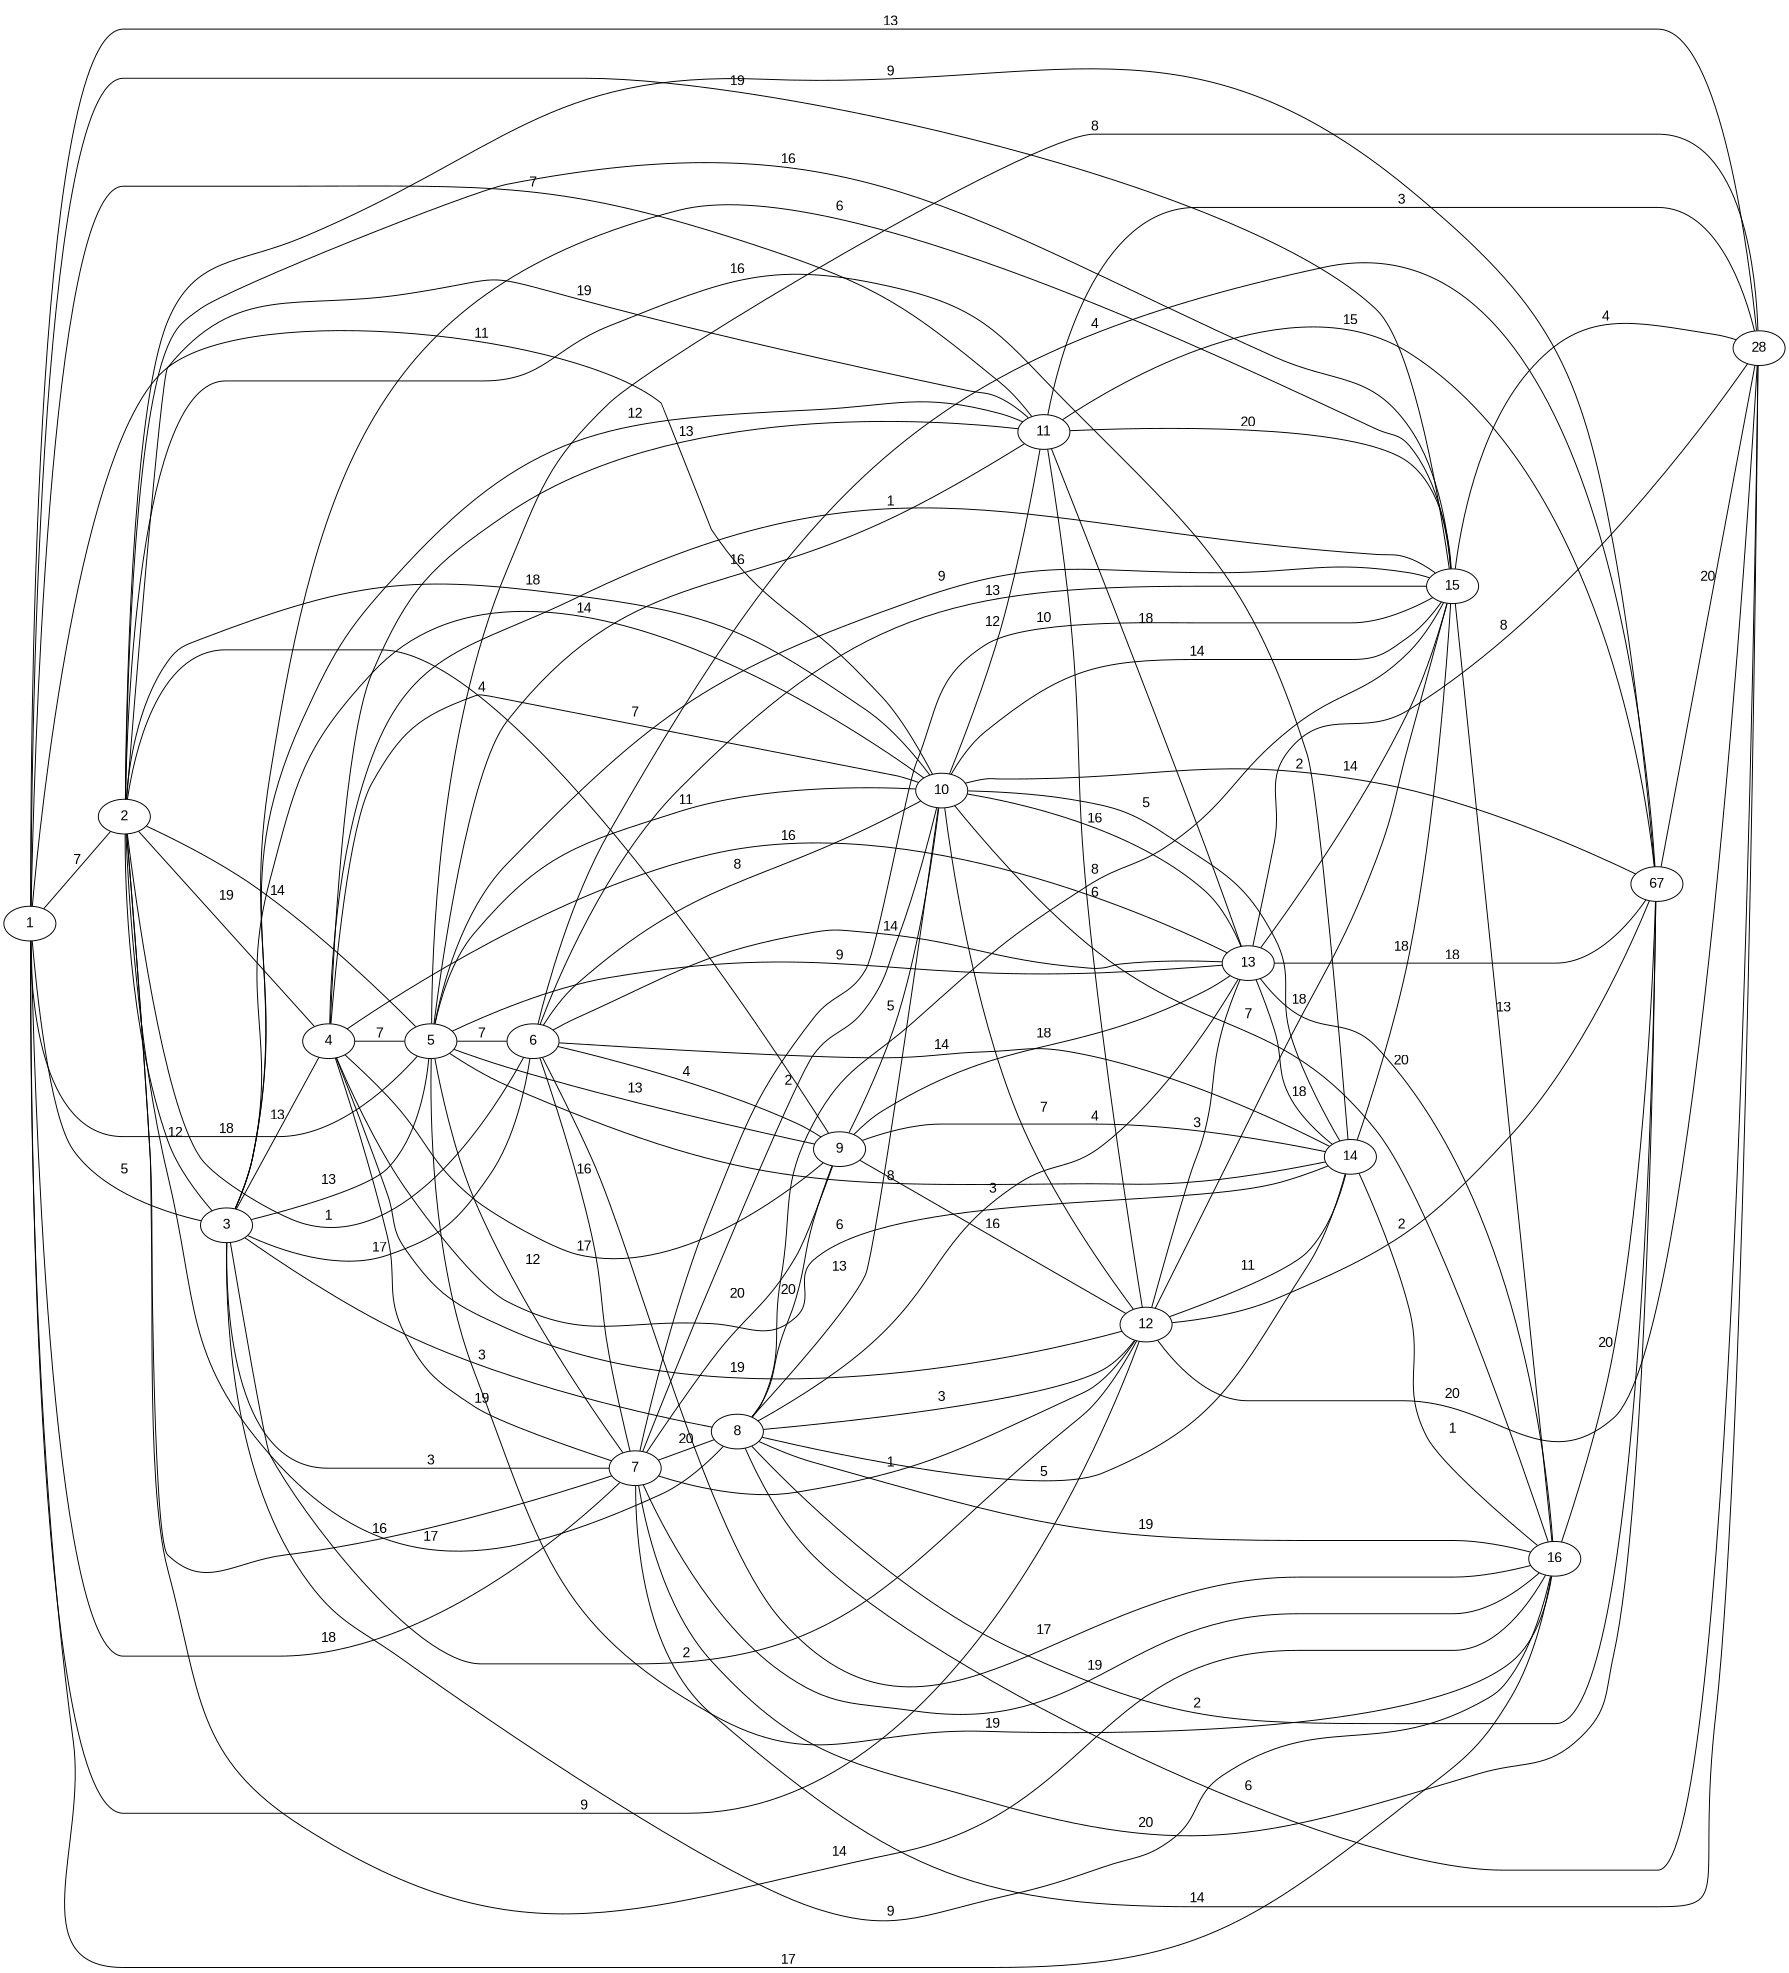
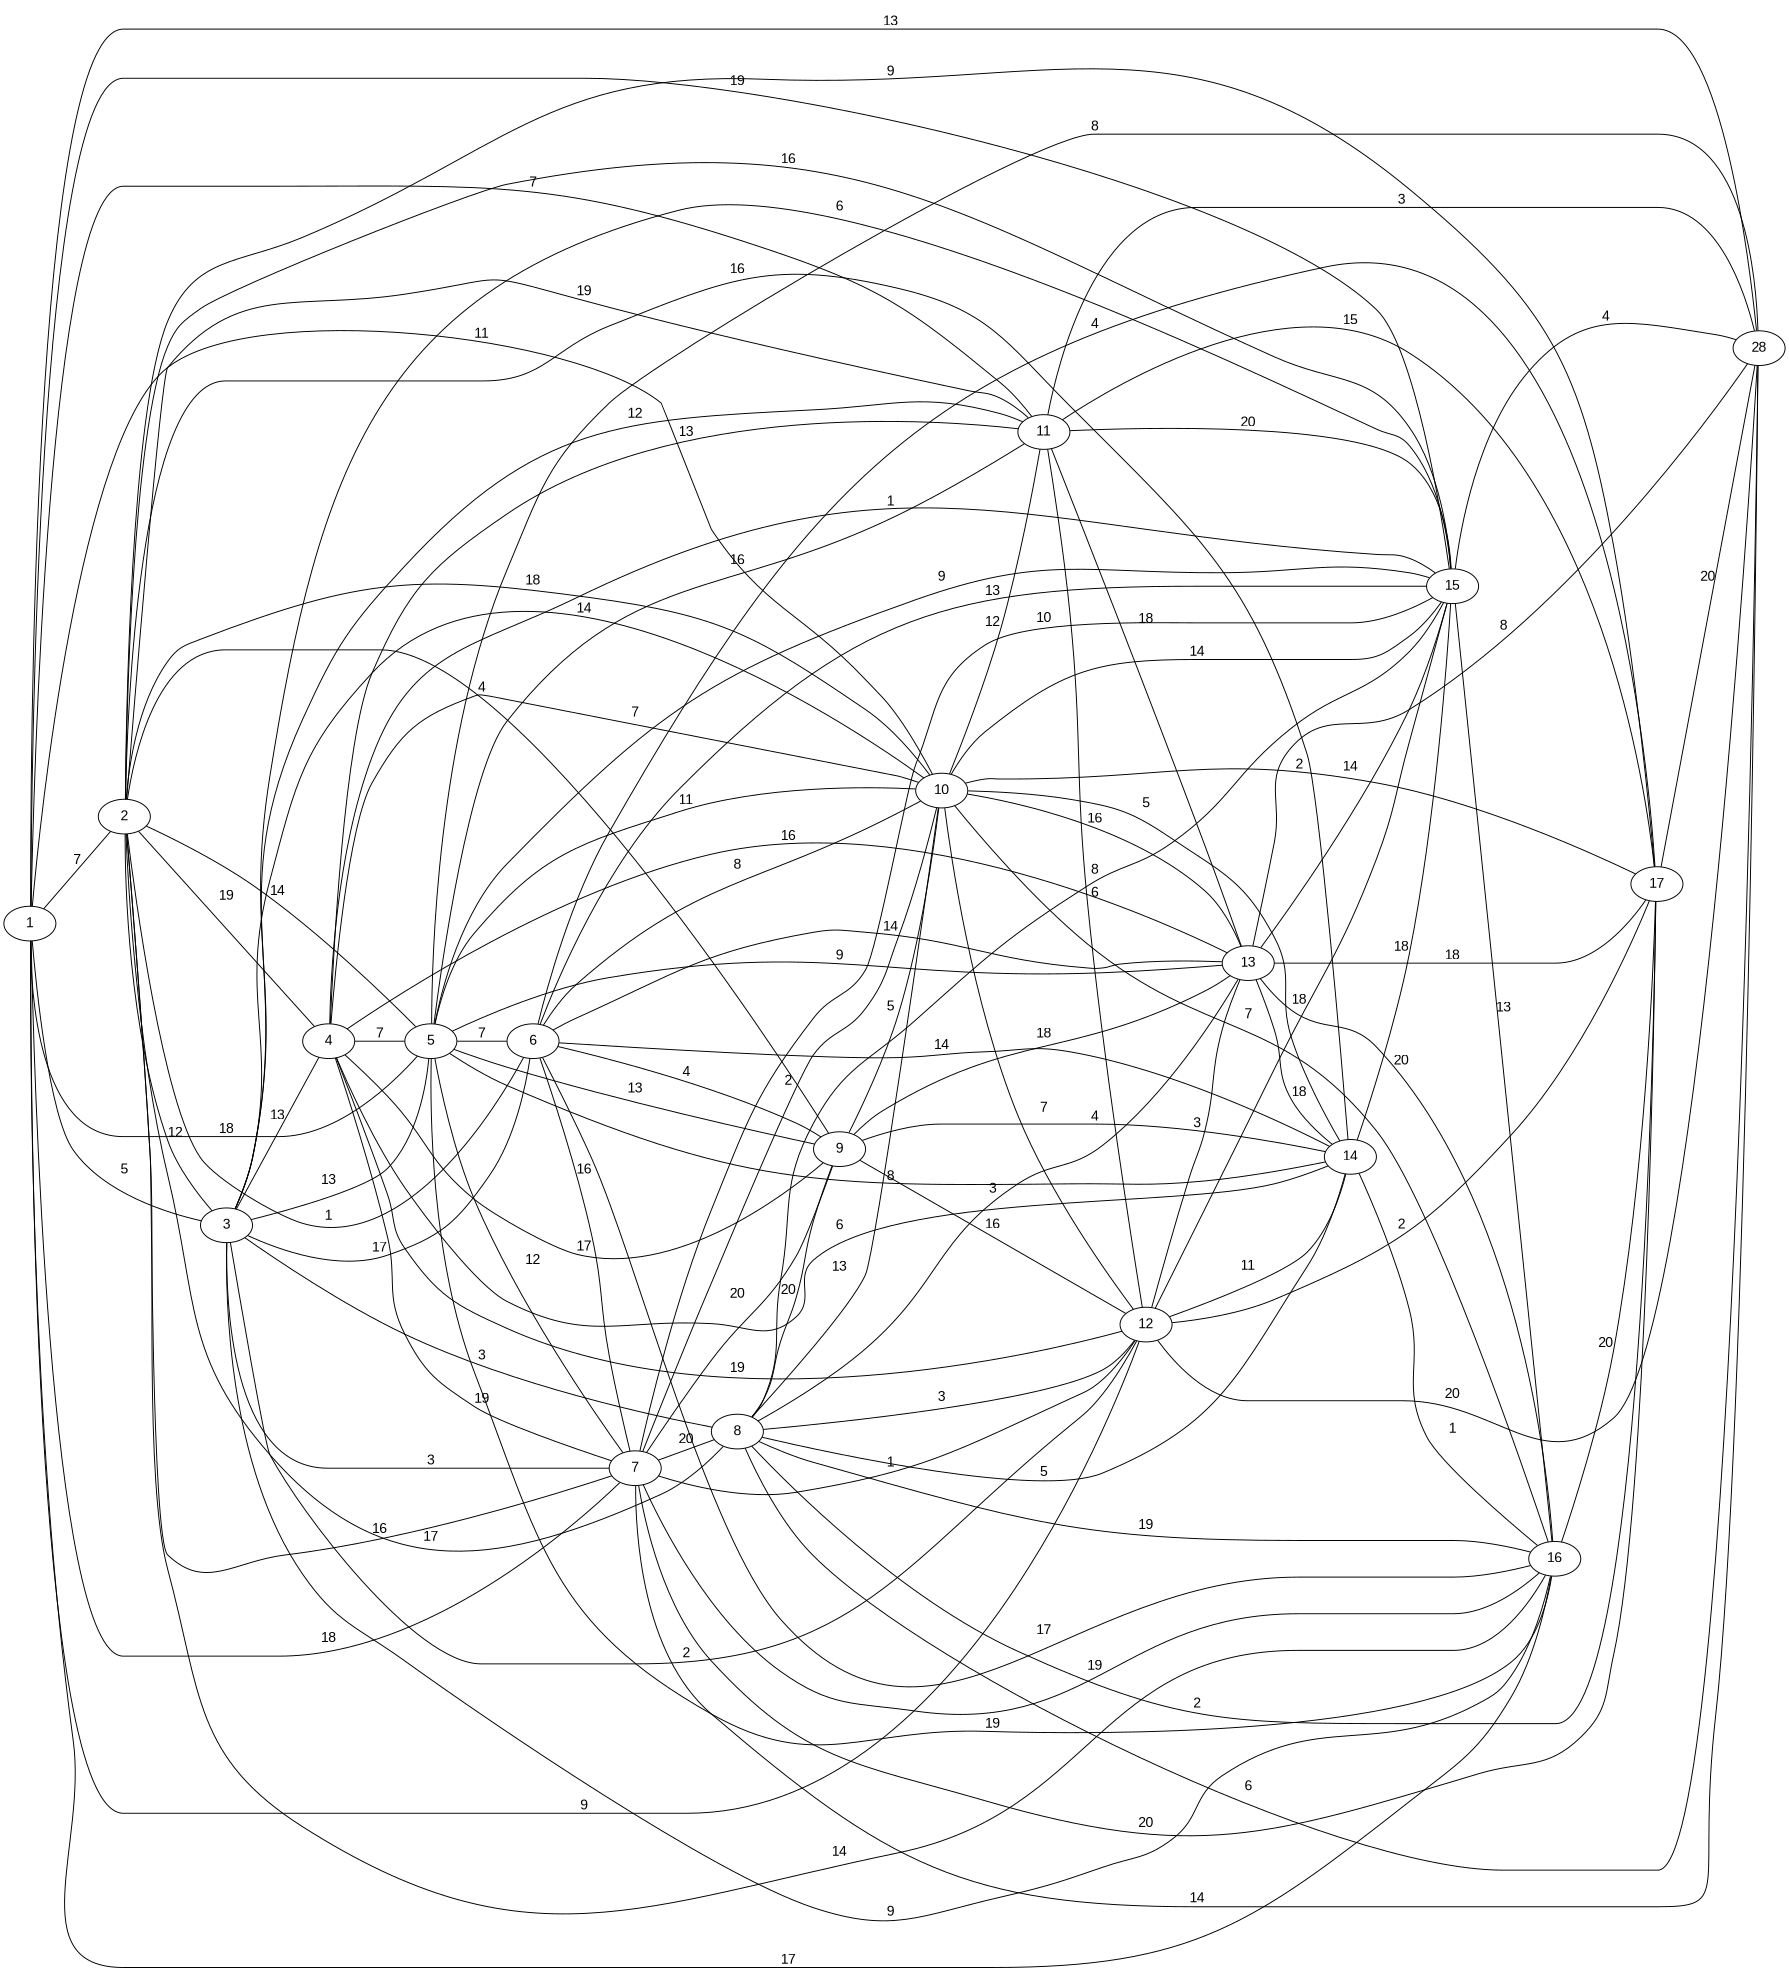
node "67": label "67" -> "17"
